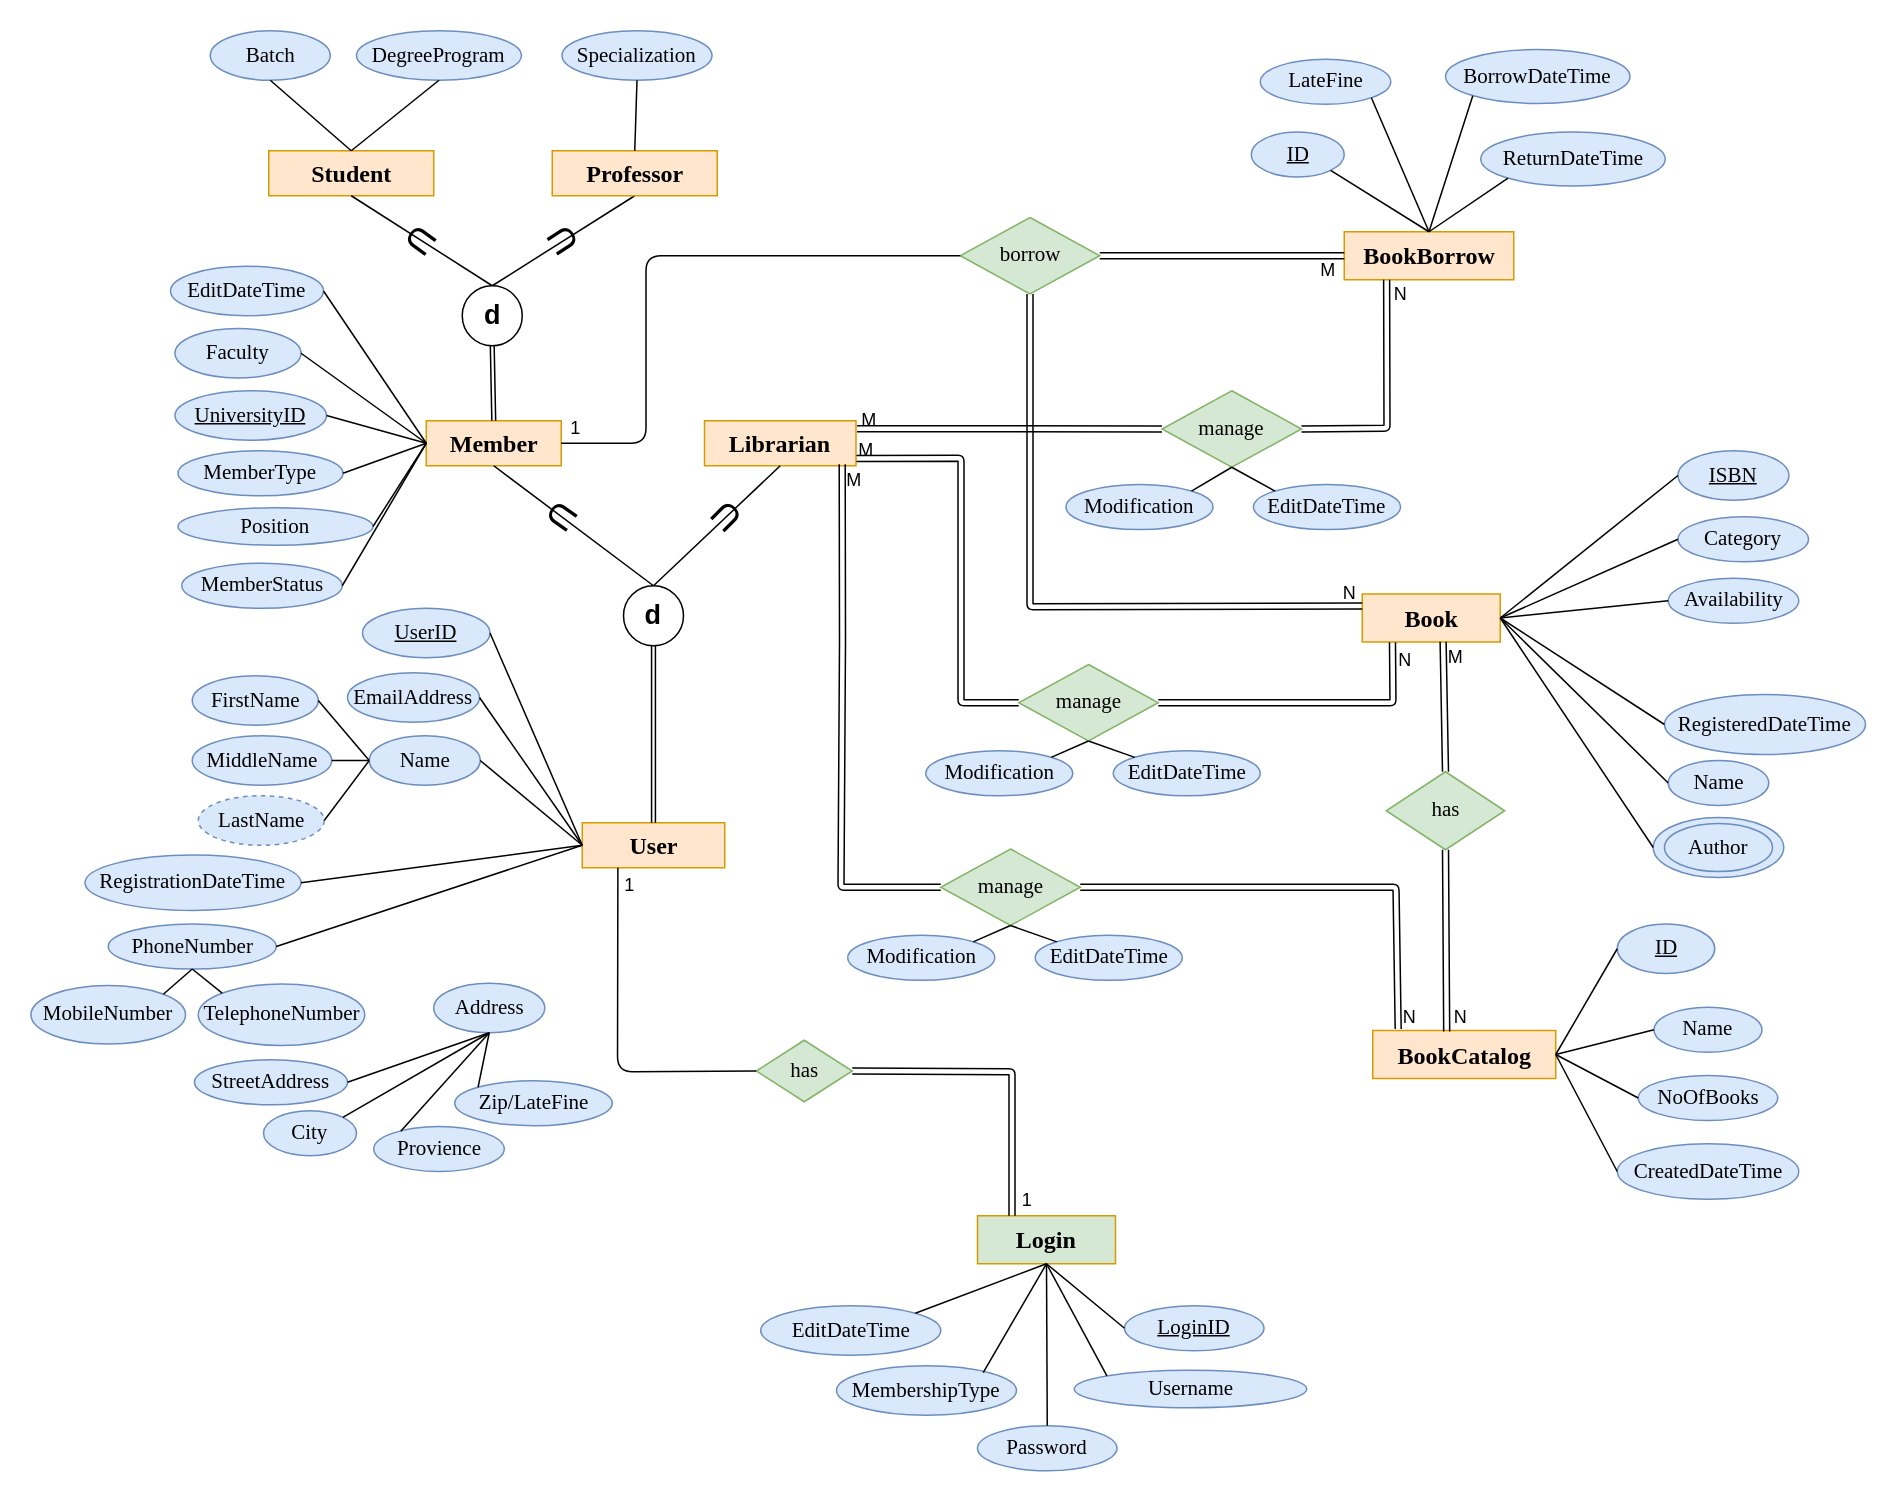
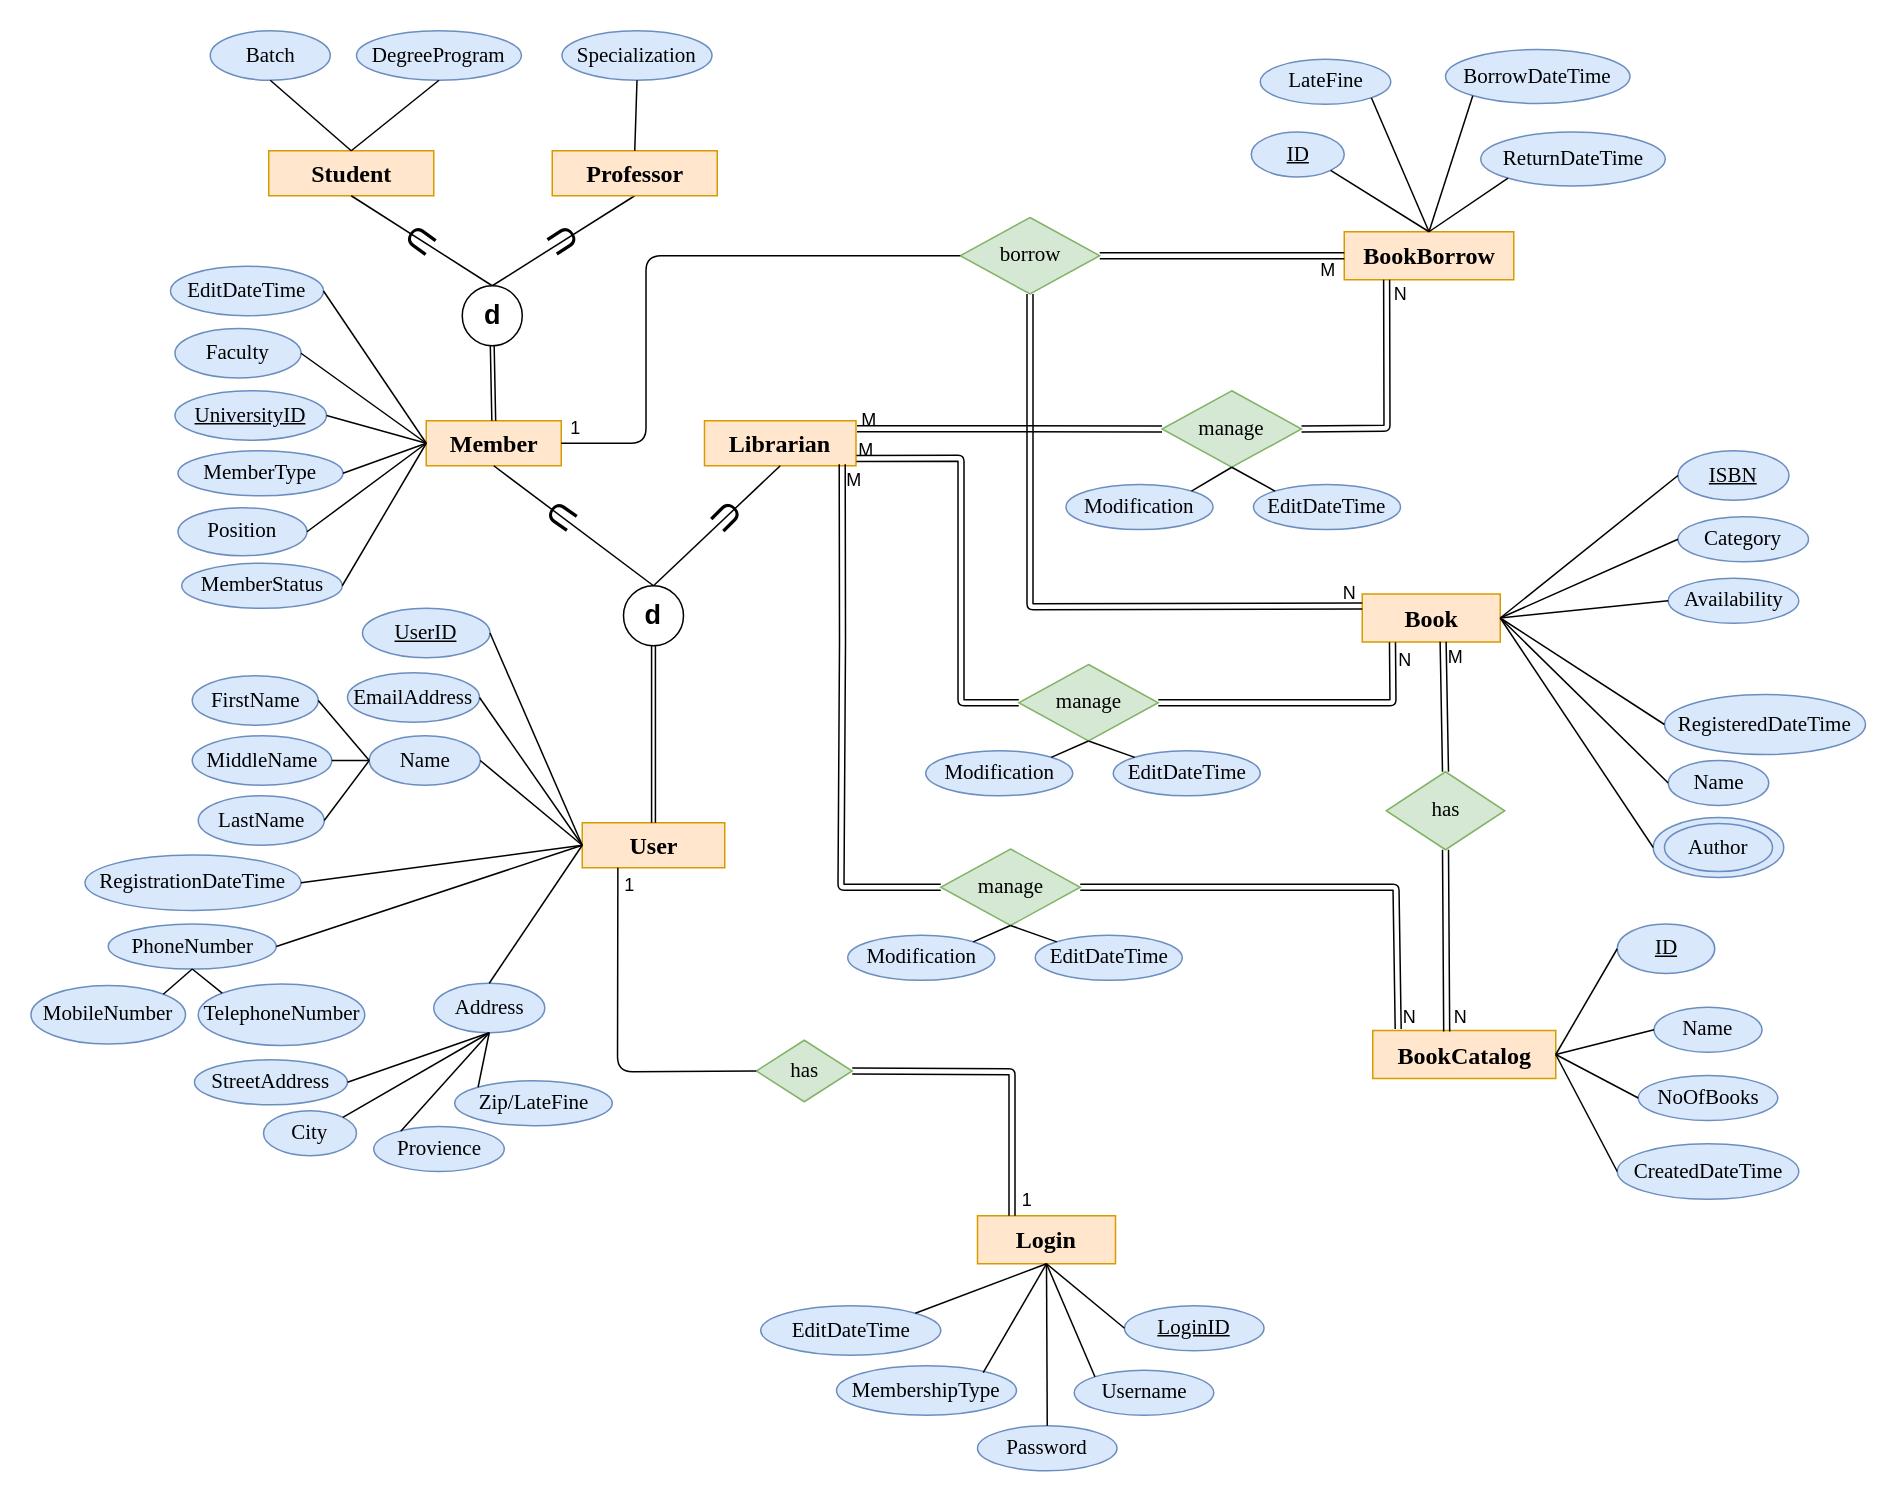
node "Position": size 195x38 -> 129x48
node "LastName": style dashed -> solid
edge "User" -- "Address": added
node "Login": fillcolor #d5e8d4 -> #ffe6cc
node "Username": size 233x38 -> 140x45
